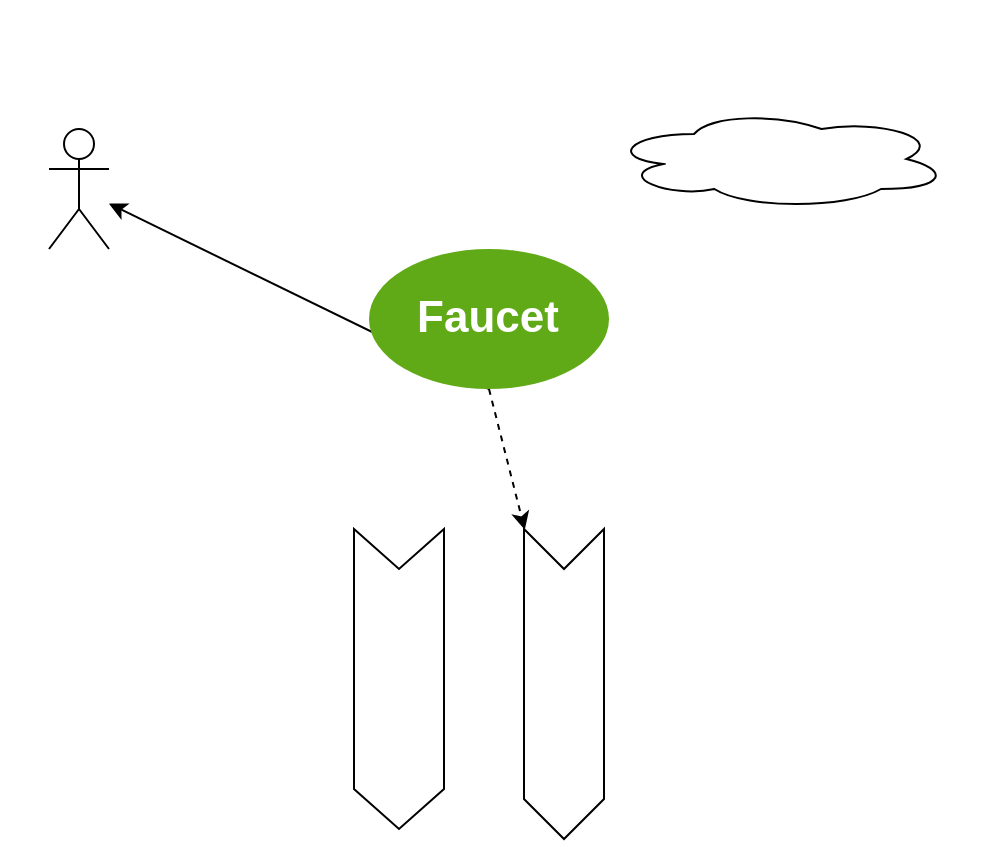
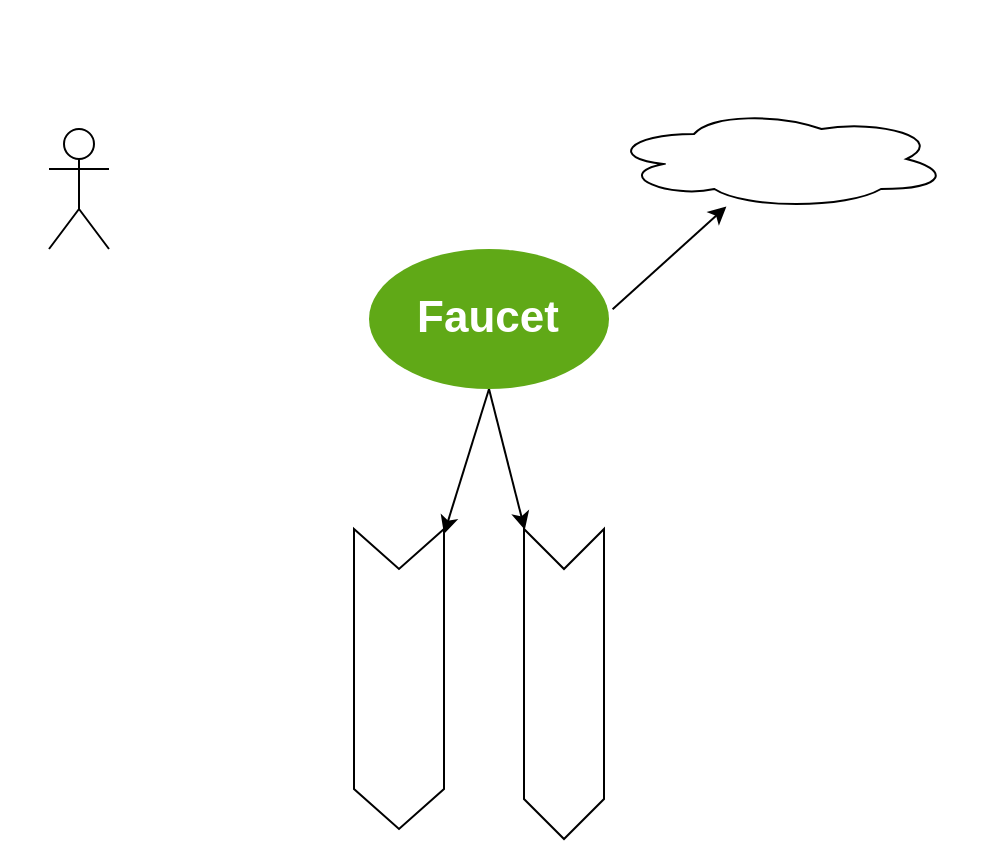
edge "Faucet" -> "Fundos: 16 Ethers": added
edge "Faucet" -> "Clientes": now "Faucet" -> "Add Fundos"
edge "Faucet" -> "Retirada Fundos": style dashed -> solid
